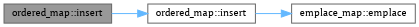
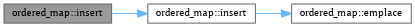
node "emplace_map::emplace": label "emplace_map::emplace" -> "ordered_map::emplace"
